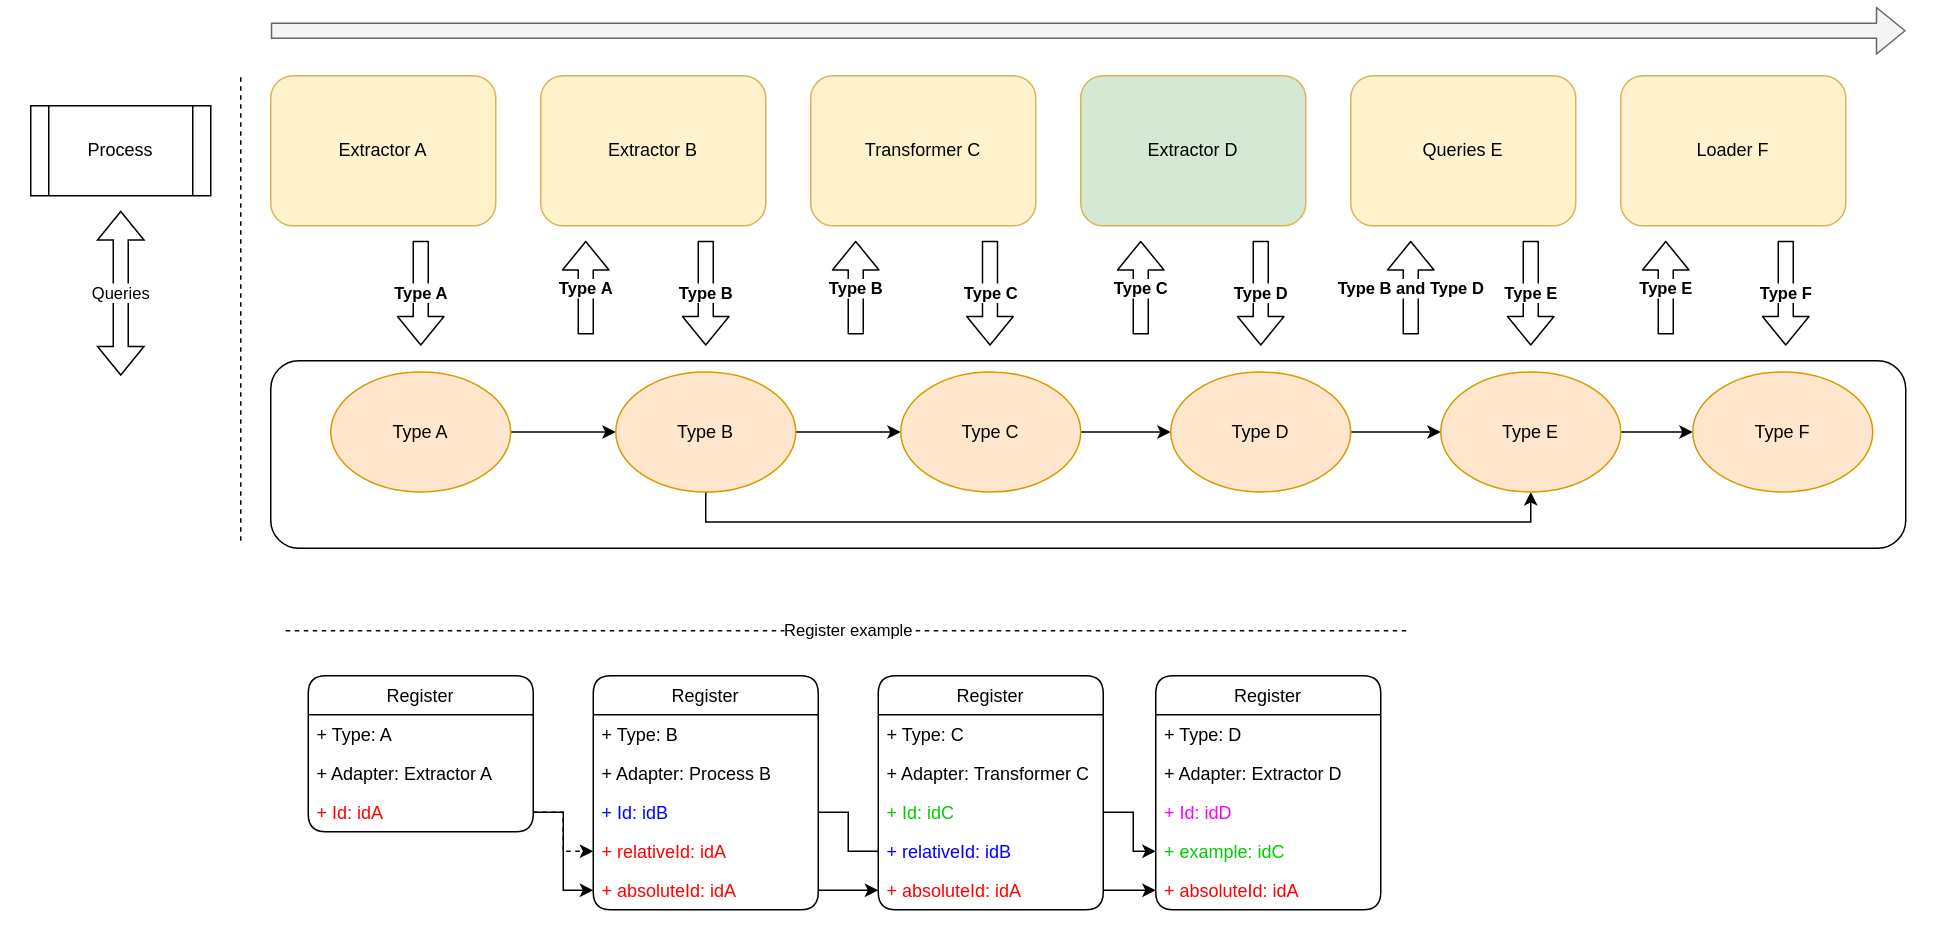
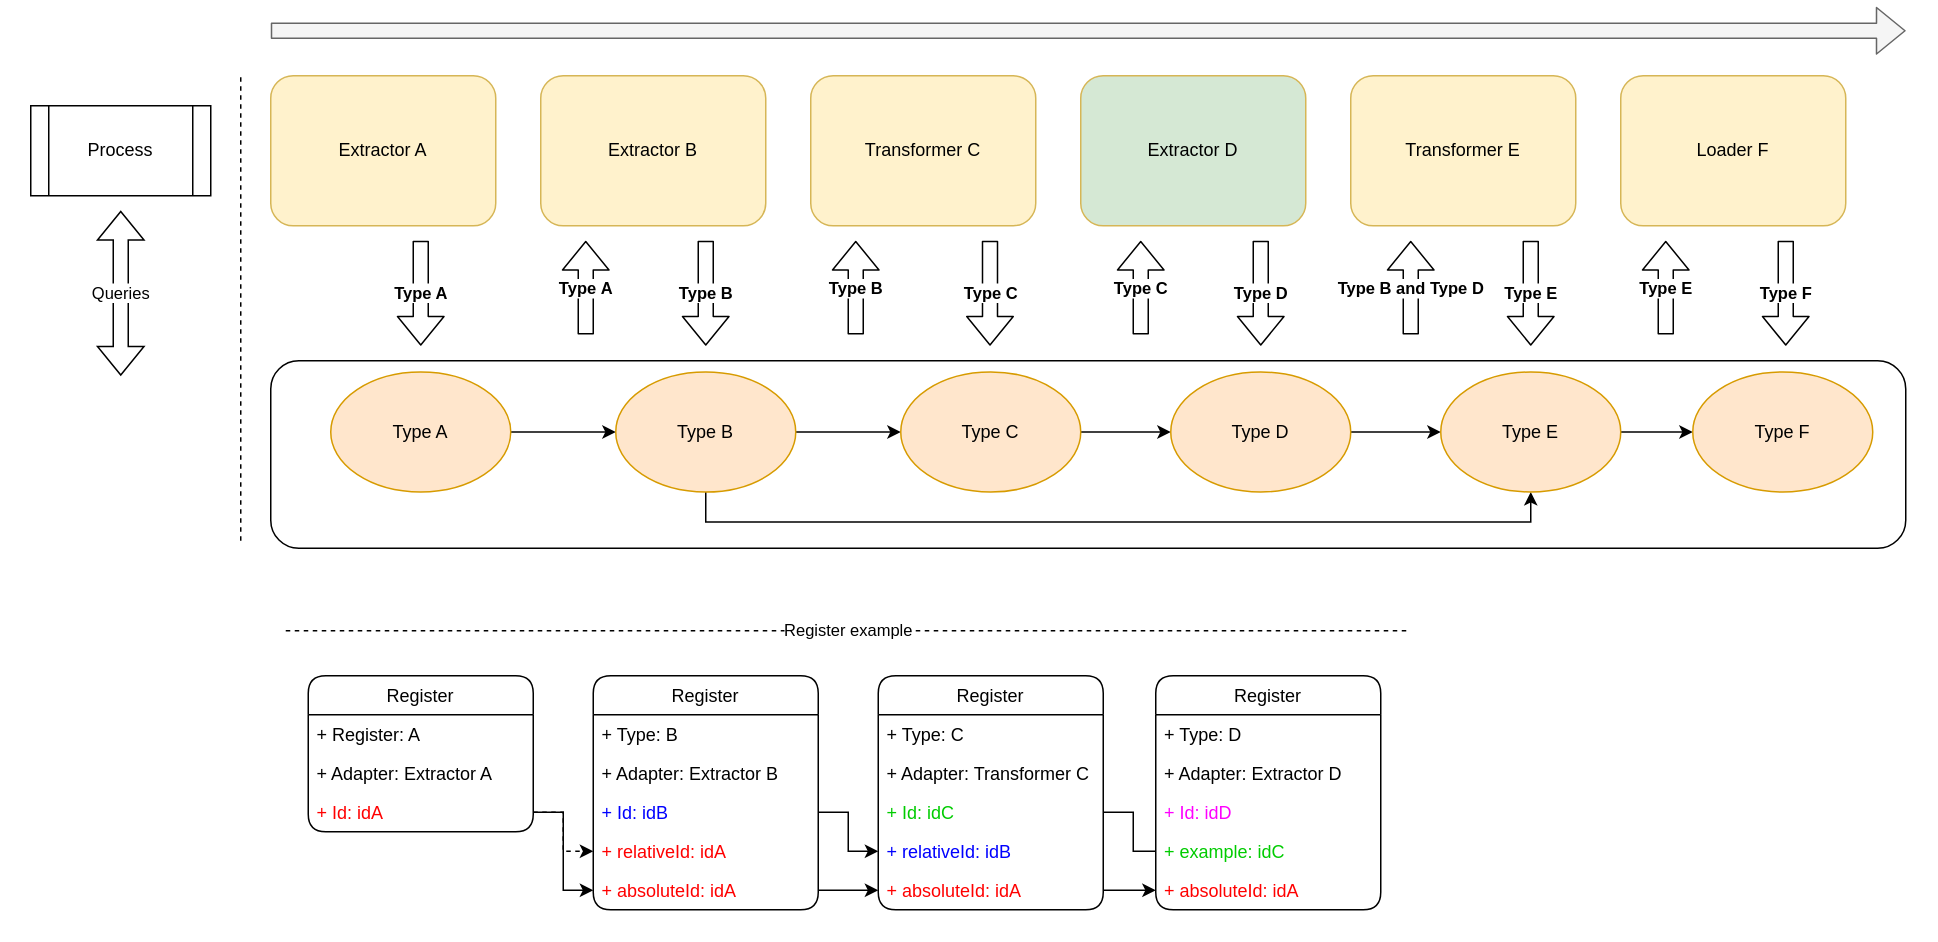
node "Queries E": label "Queries E" -> "Transformer E"
node "+ Type: A": label "+ Type: A" -> "+ Register: A"
node "+ Adapter: Process B": label "+ Adapter: Process B" -> "+ Adapter: Extractor B"
edge "+ Id: idB" -- "+ relativeId: idB": arrowhead none -> classic
edge "+ Id: idC" -> "+ example: idC": arrowhead classic -> none
